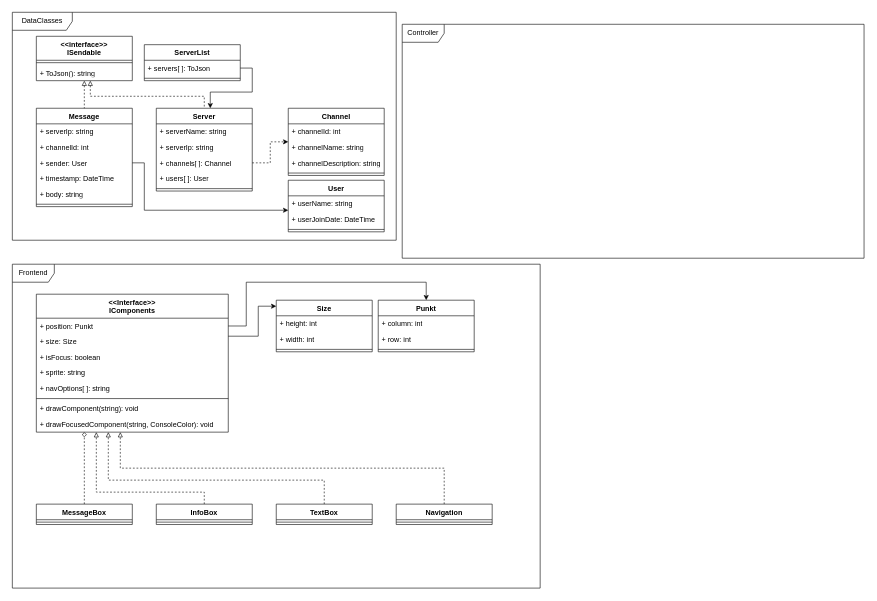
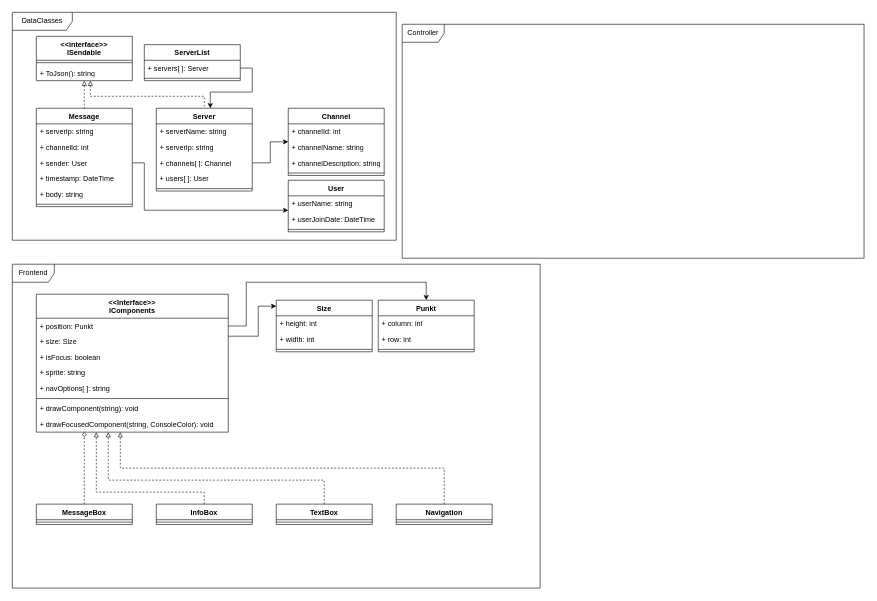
node "+ servers[ ]: ToJson": label "+ servers[ ]: ToJson" -> "+ servers[ ]: Server"
edge "+ channels[ ]: Channel" -> "Channel": style dashed -> solid
